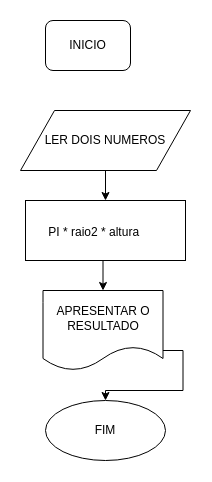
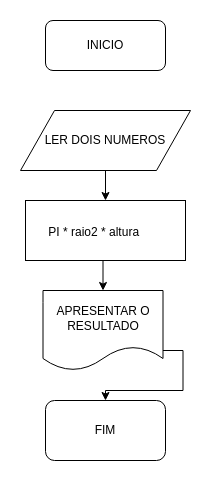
node "INICIO": size 85x50 -> 120x50
node "FIM": shape ellipse -> rounded rectangle
